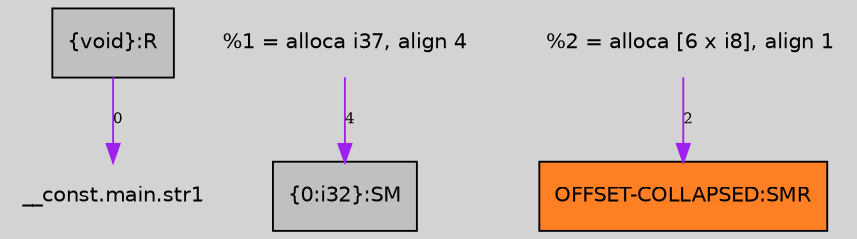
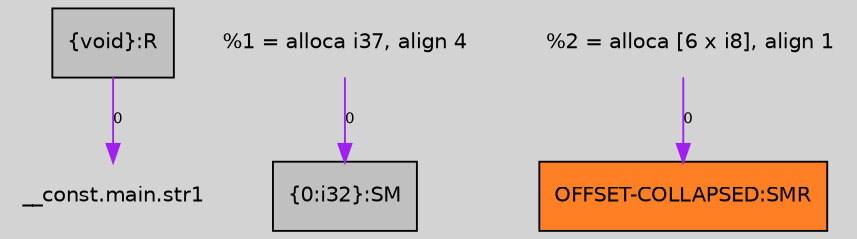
edge "%1 = alloca i37, align 4" -> "{0:i32}:SM": label "4" -> "0"
edge "%2 = alloca [6 x i8], align 1" -> "OFFSET-COLLAPSED:SMR": label "2" -> "0"
